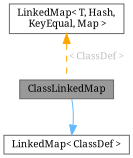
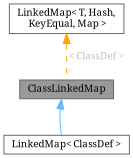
edge "ClassLinkedMap" -> "LinkedMap< ClassDef >": reversed
